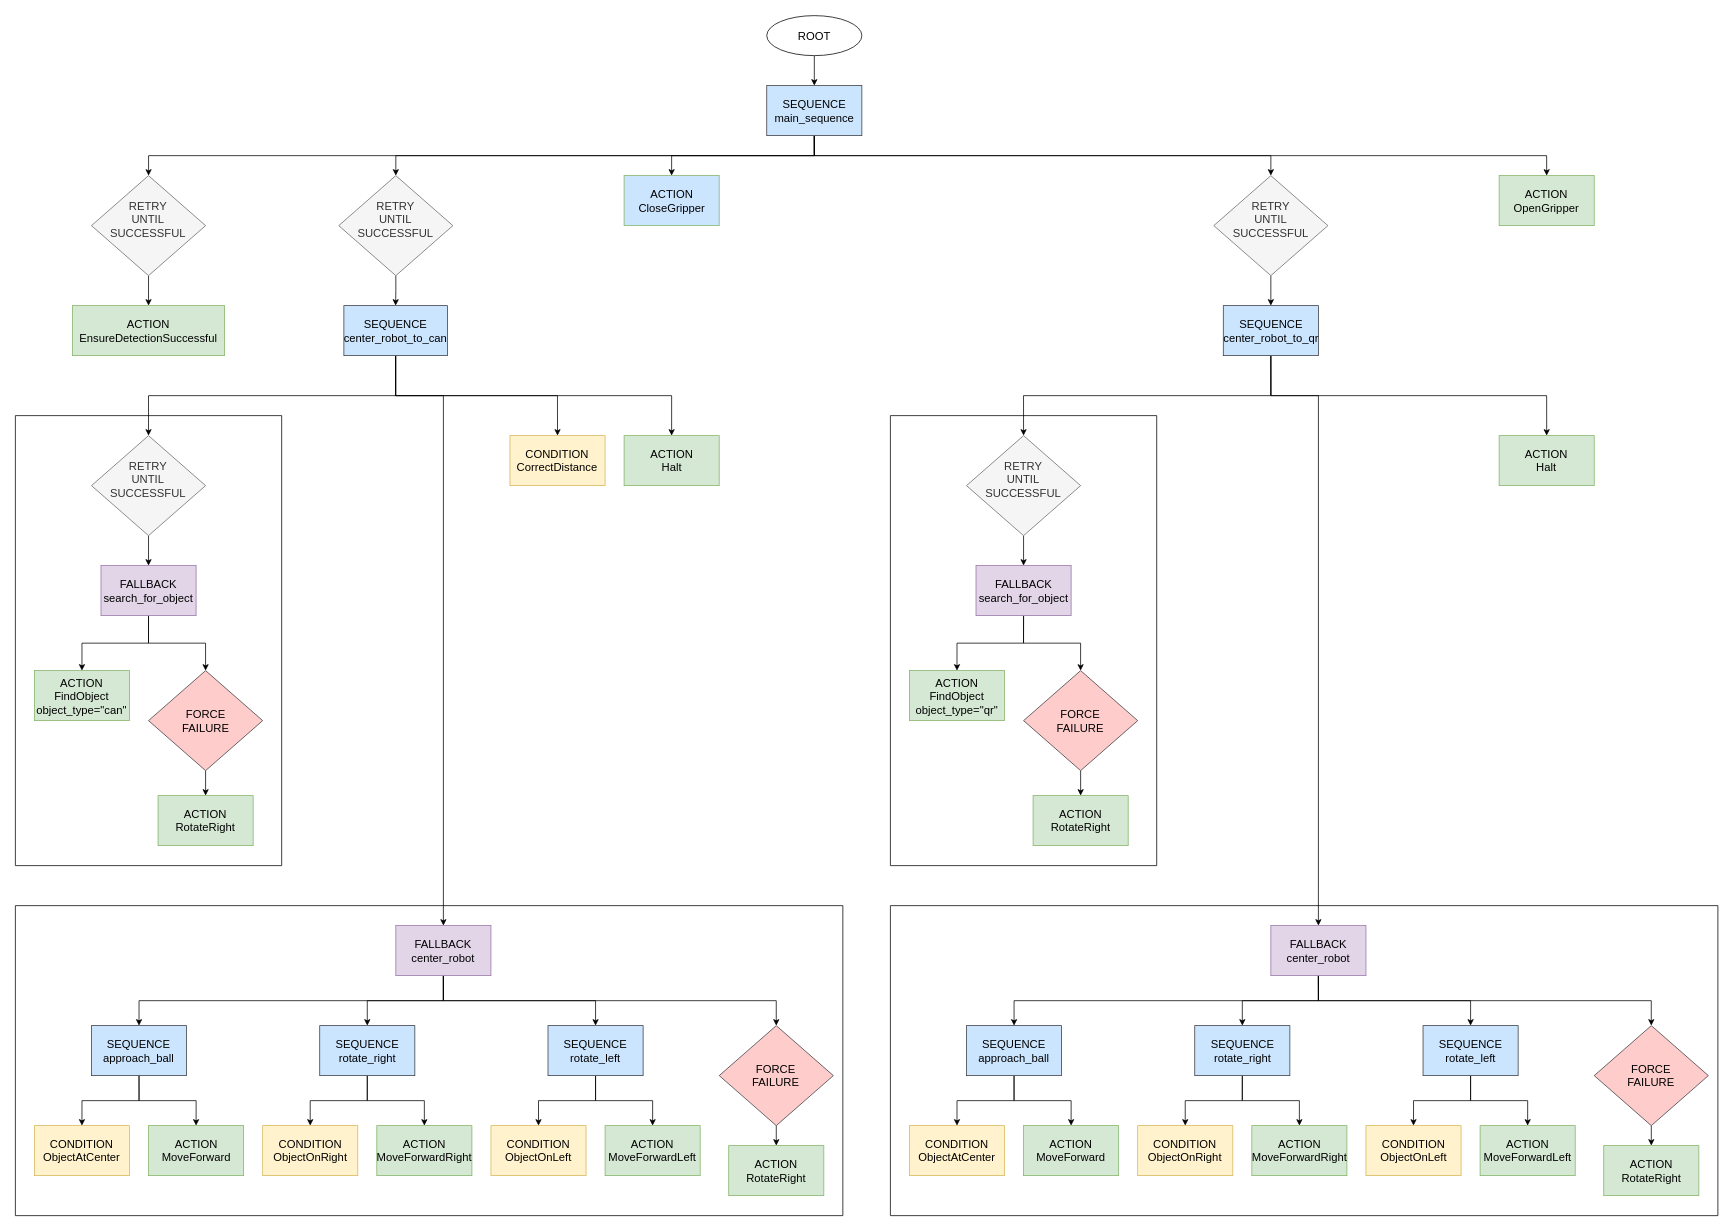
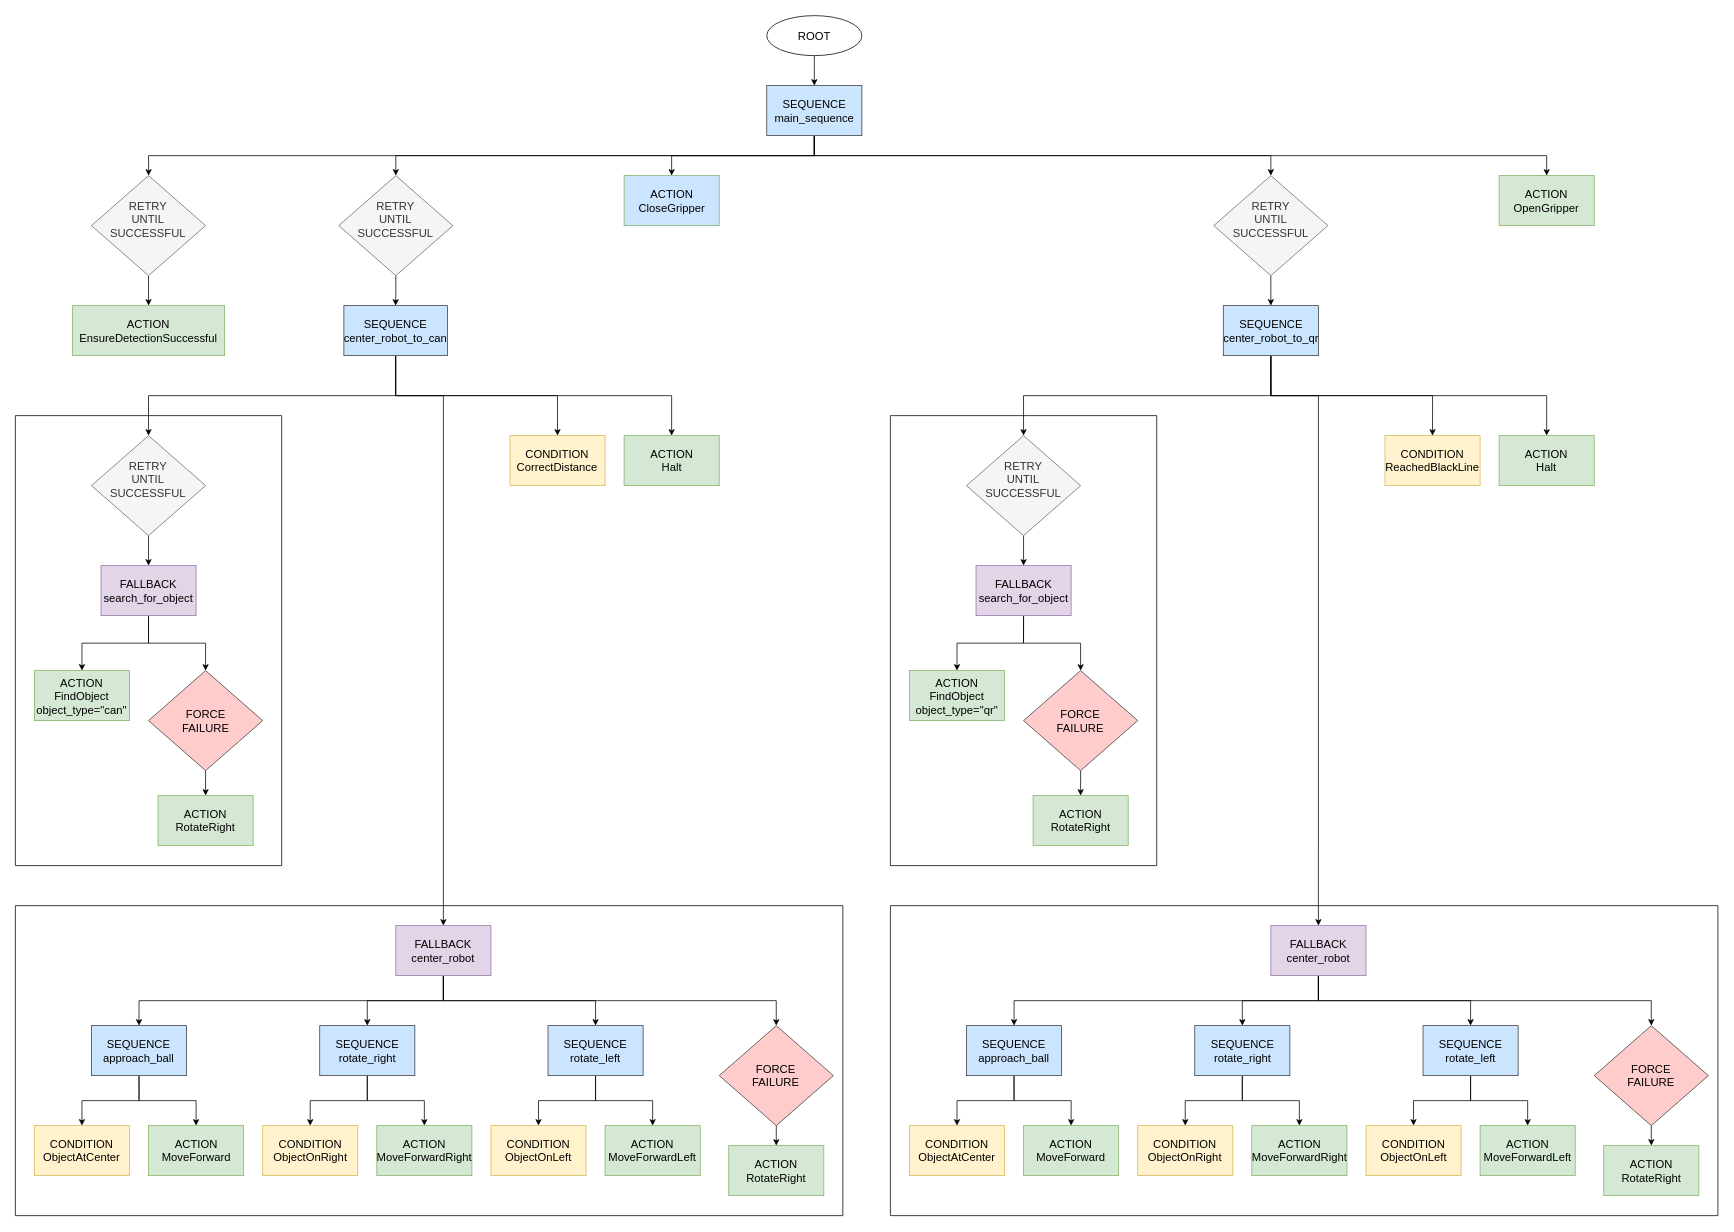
edge "SEQUENCE center_robot_to_qr" -> "CONDITION ReachedBlackLine": added
node "CONDITION ReachedBlackLine": added
